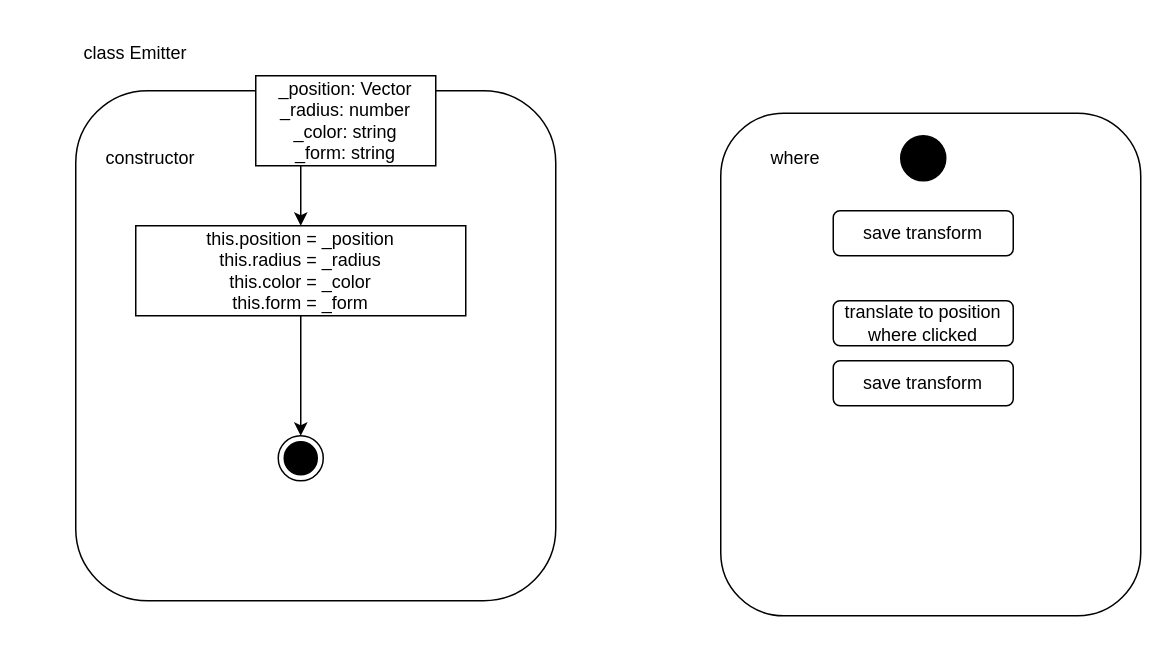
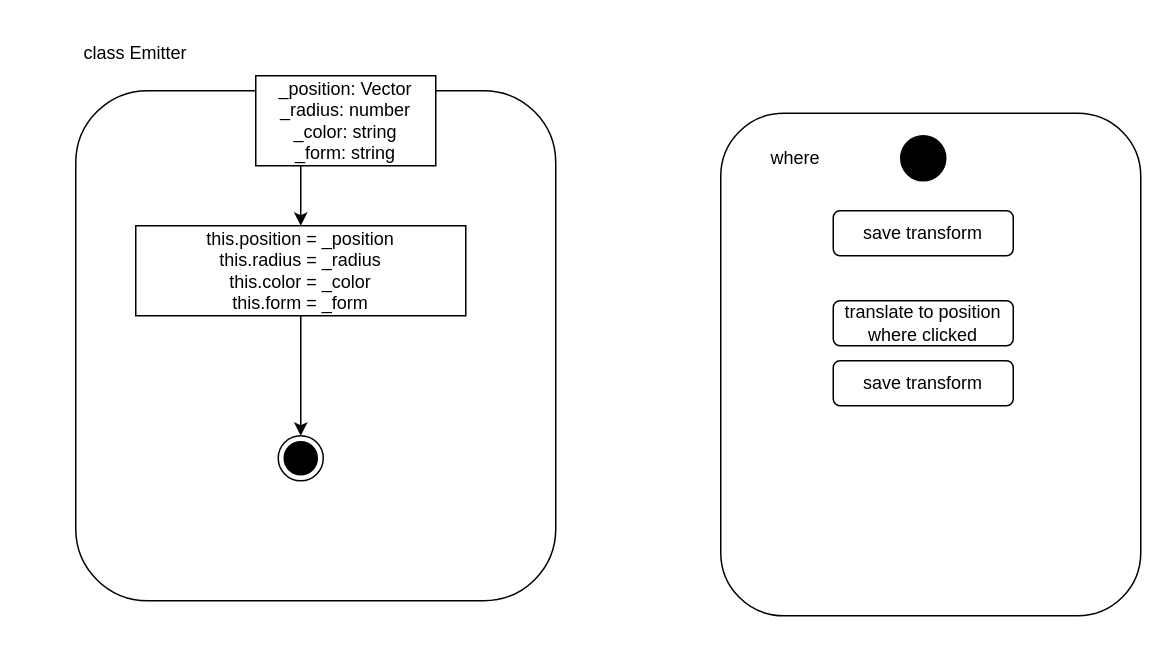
node "constructor": removed
